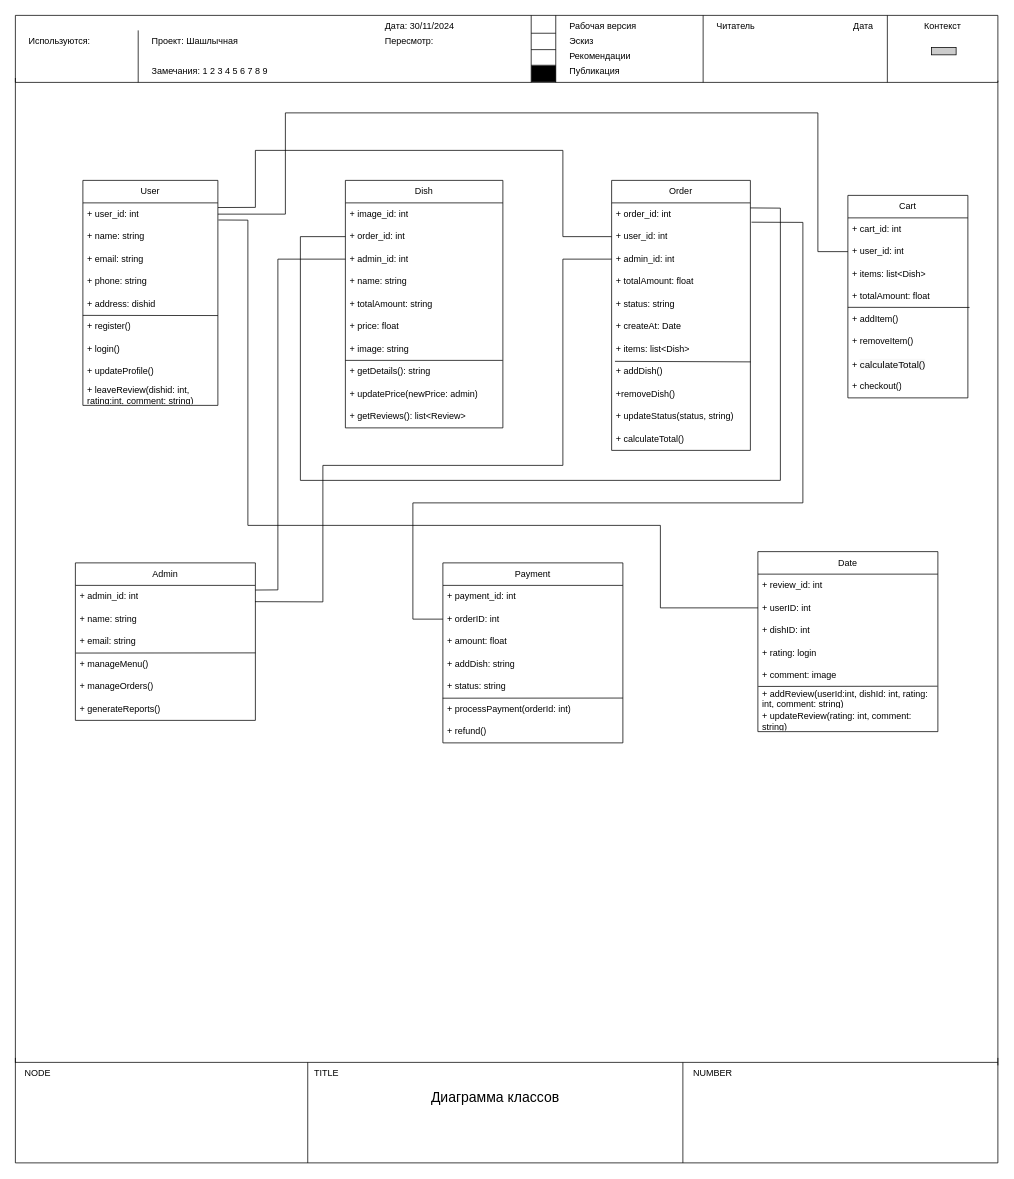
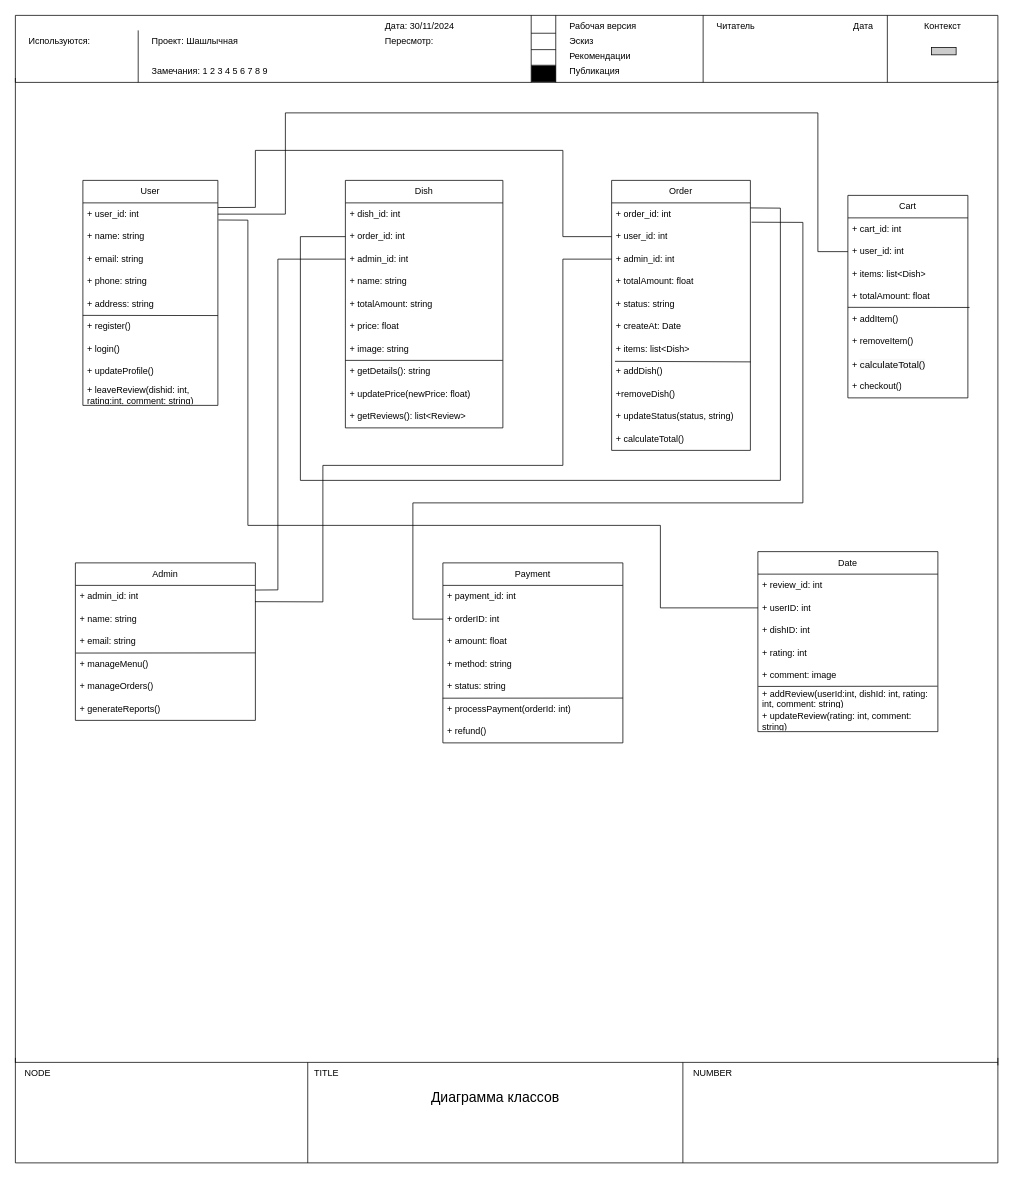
node "+ image_id: int": label "+ image_id: int" -> "+ dish_id: int"
node "+ address: dishid": label "+ address: dishid" -> "+ address: string"
node "+ updatePrice(newPrice: admin)": label "+ updatePrice(newPrice: admin)" -> "+ updatePrice(newPrice: float)"
node "+ rating: login": label "+ rating: login" -> "+ rating: int"
node "+ addDish: string": label "+ addDish: string" -> "+ method: string"
